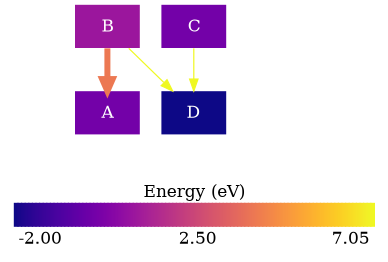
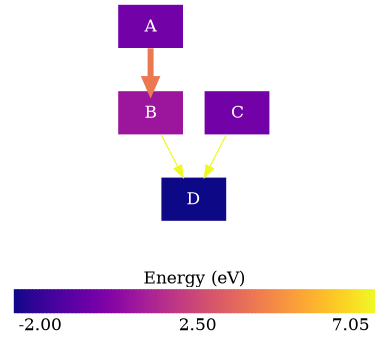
edge "B" -> "A": reversed
